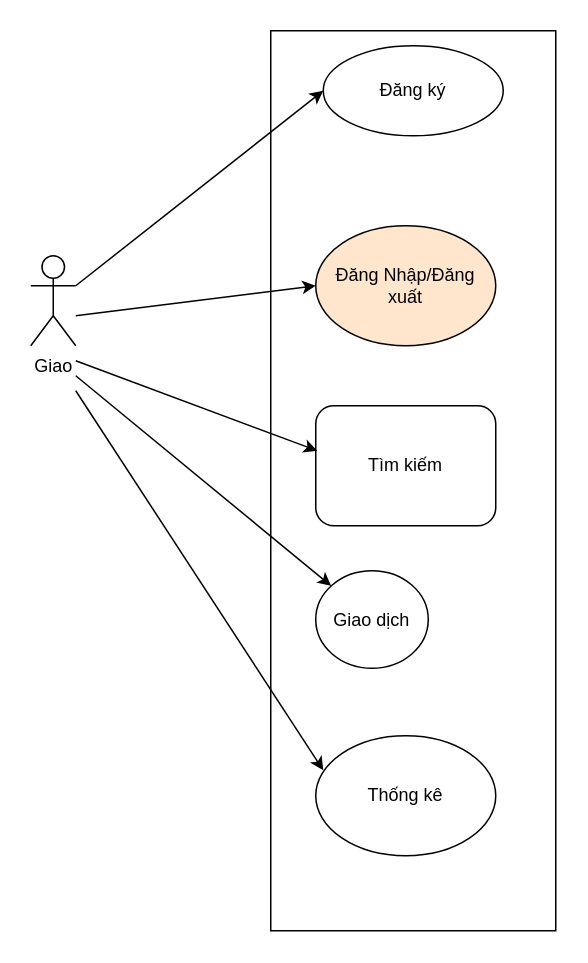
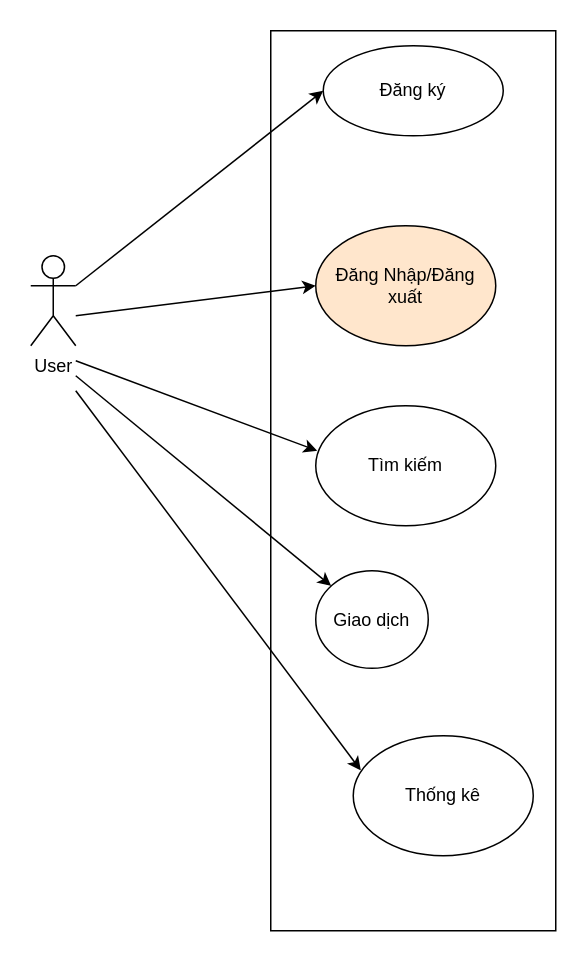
node "Giao": label "Giao" -> "User"
node "Tìm kiếm": shape rounded rectangle -> ellipse
node "Thống kê": moved (406, 796) -> (443, 796)
